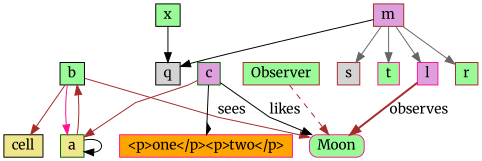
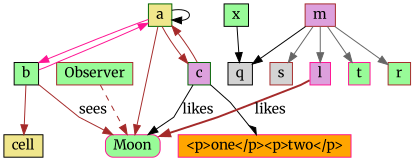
edge "a" -> "c": added
edge "a" -> "Moon": added
edge "l" -> "Moon": label "observes" -> "likes"
edge "a" -> "b": color brown -> deeppink
